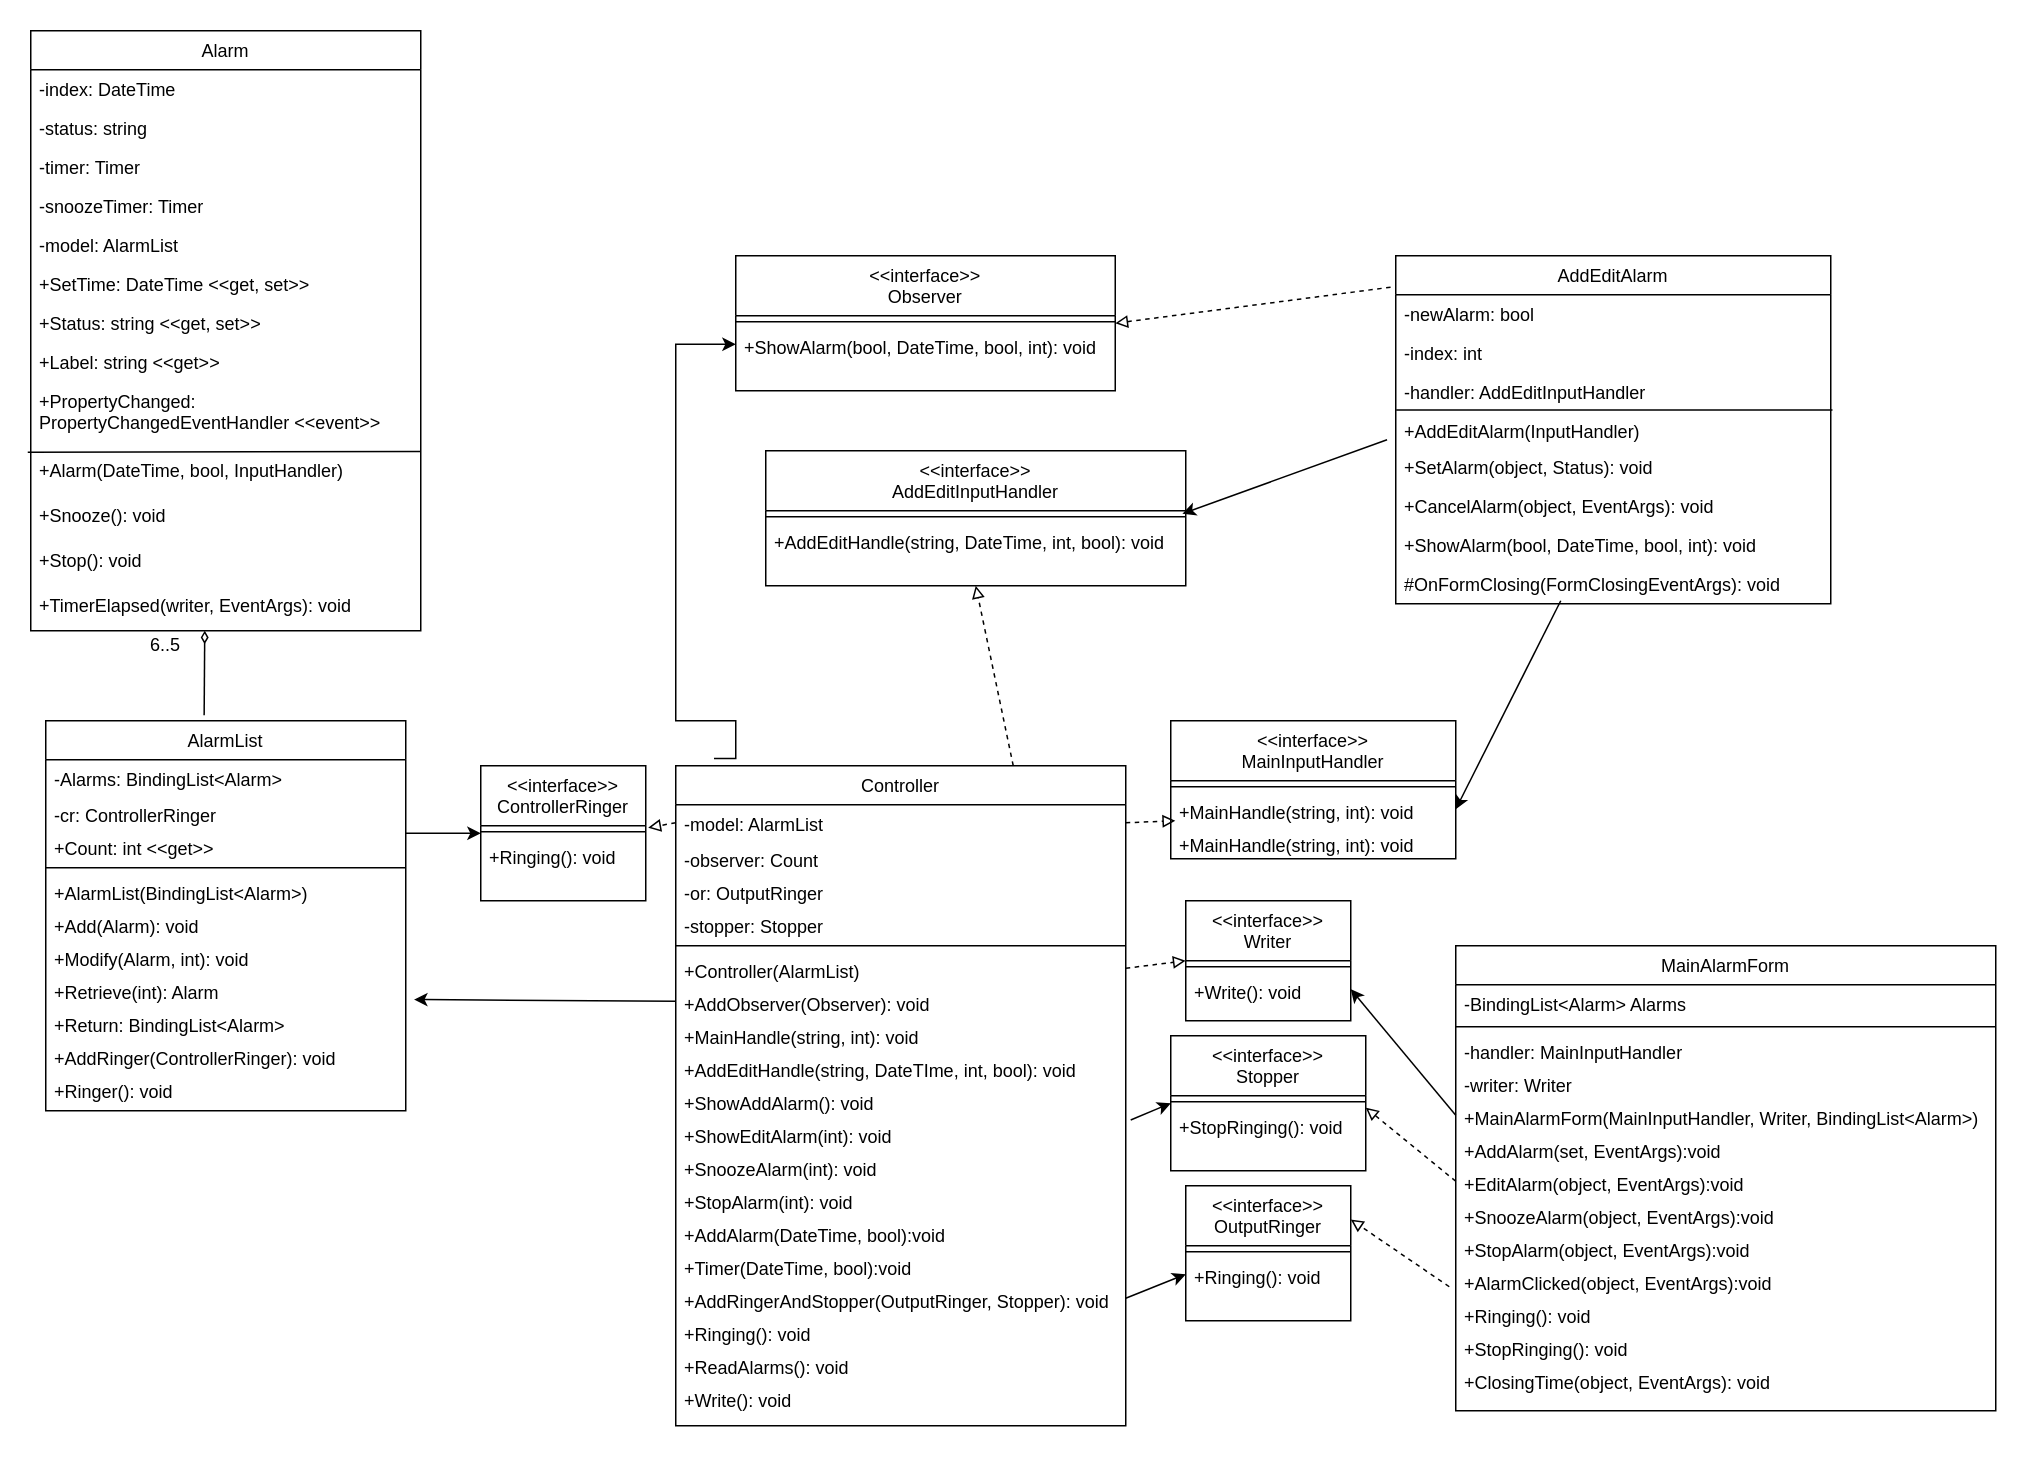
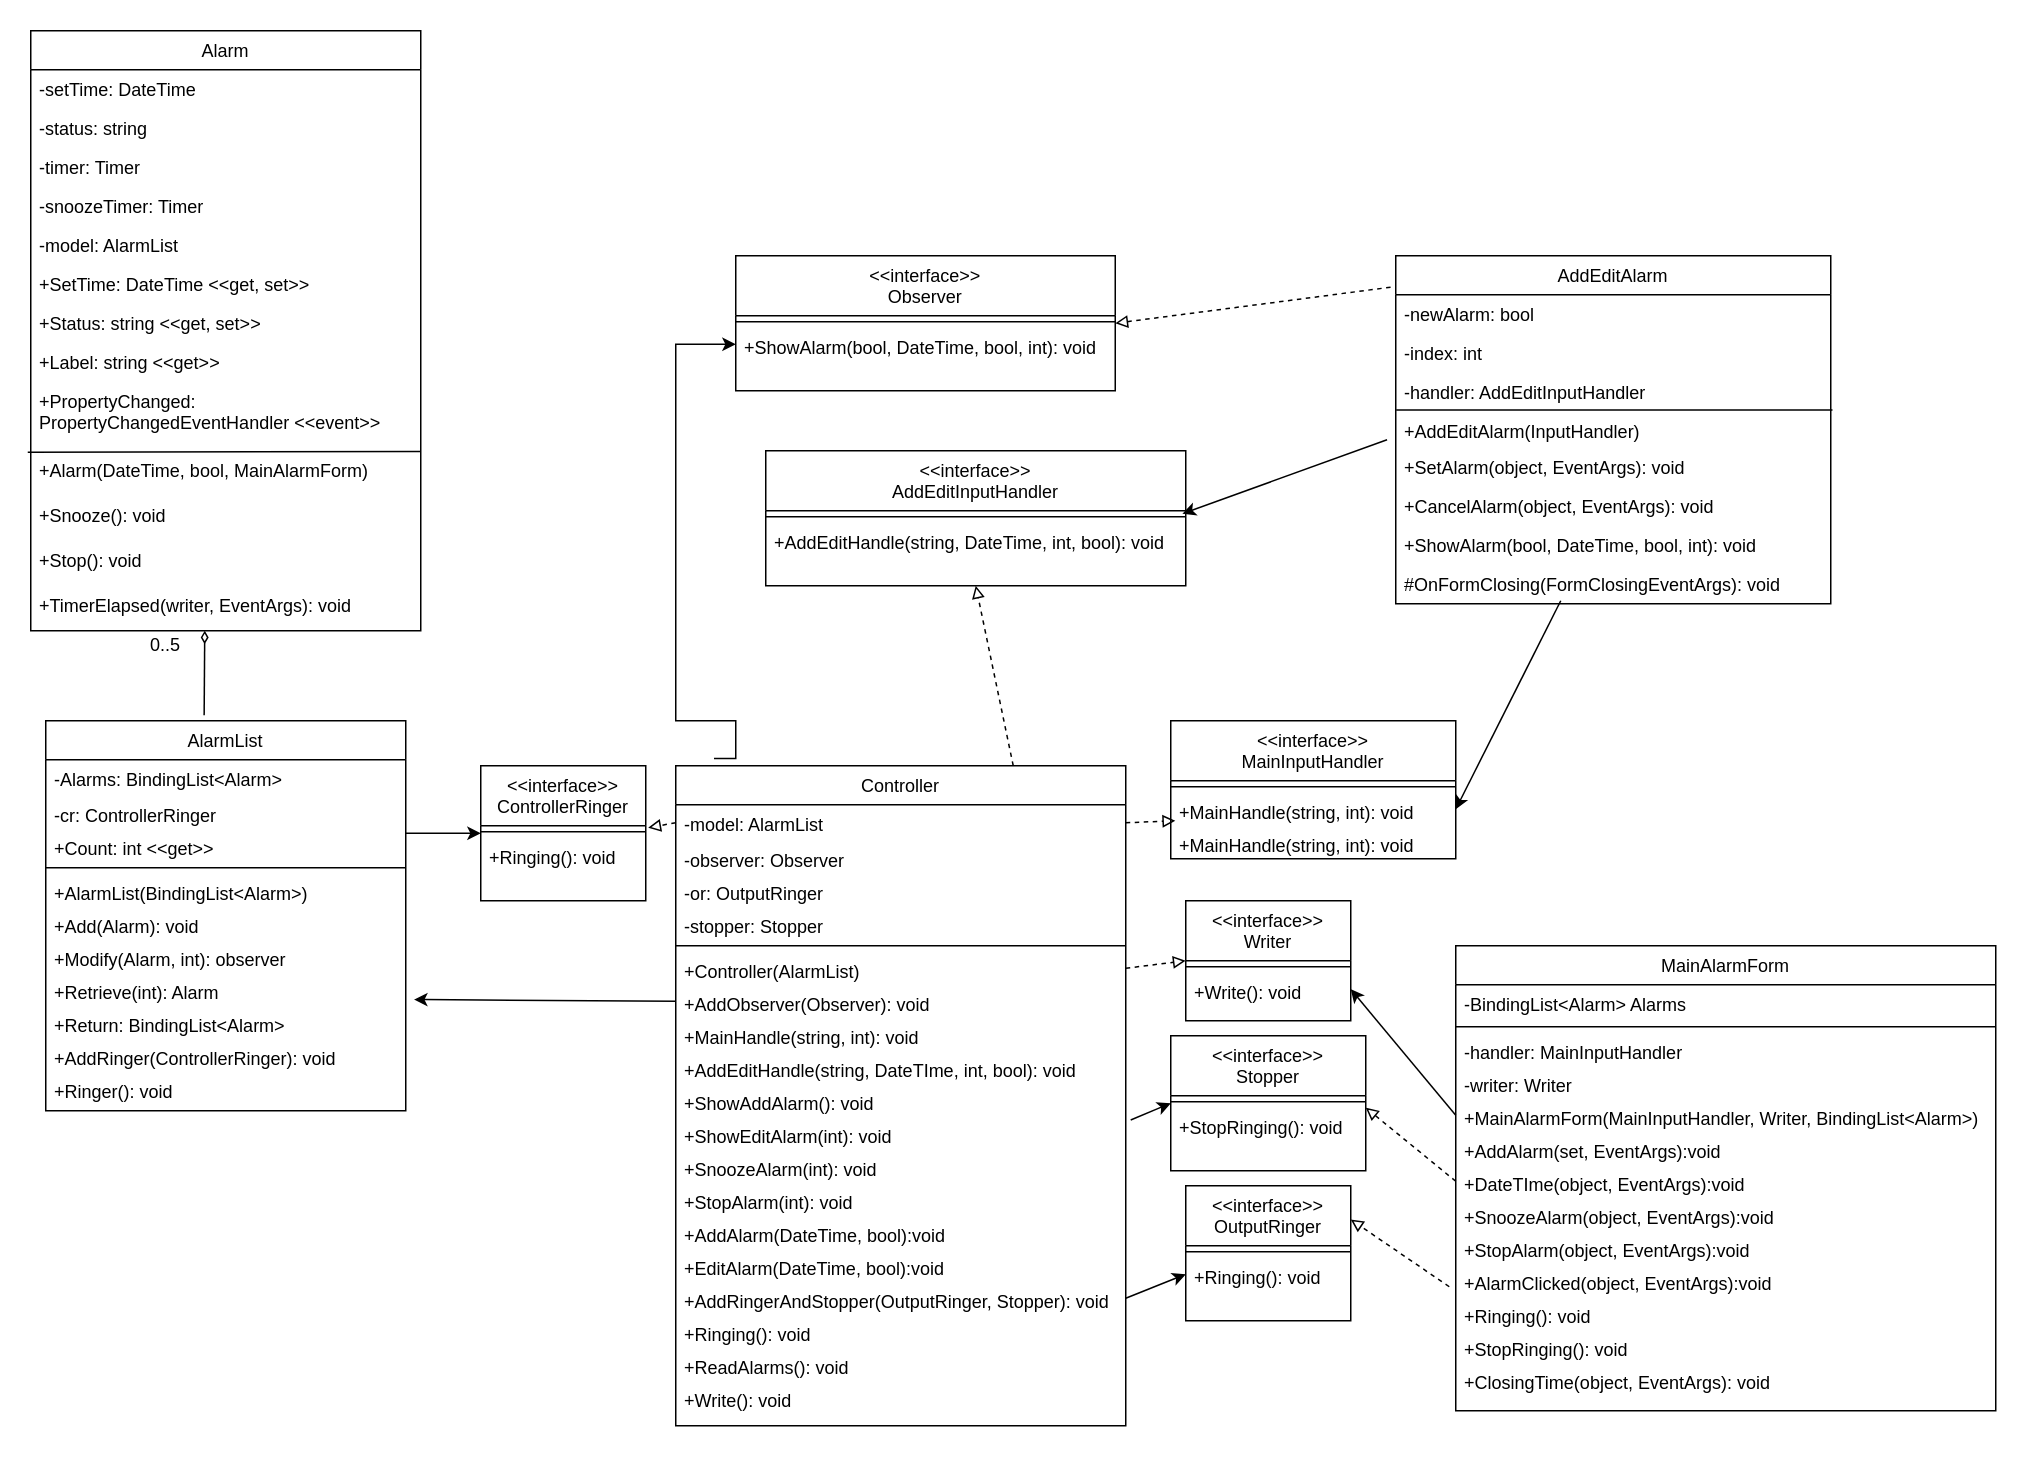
node "-index: DateTime": label "-index: DateTime" -> "-setTime: DateTime"
node "+SetAlarm(object, Status): void": label "+SetAlarm(object, Status): void" -> "+SetAlarm(object, EventArgs): void"
node "+Alarm(DateTime, bool, InputHandler)": label "+Alarm(DateTime, bool, InputHandler)" -> "+Alarm(DateTime, bool, MainAlarmForm)"
node "6..5": label "6..5" -> "0..5"
node "-observer: Count": label "-observer: Count" -> "-observer: Observer"
node "+Modify(Alarm, int): void": label "+Modify(Alarm, int): void" -> "+Modify(Alarm, int): observer"
node "+EditAlarm(object, EventArgs):void": label "+EditAlarm(object, EventArgs):void" -> "+DateTIme(object, EventArgs):void"
node "+Timer(DateTime, bool):void": label "+Timer(DateTime, bool):void" -> "+EditAlarm(DateTime, bool):void"
